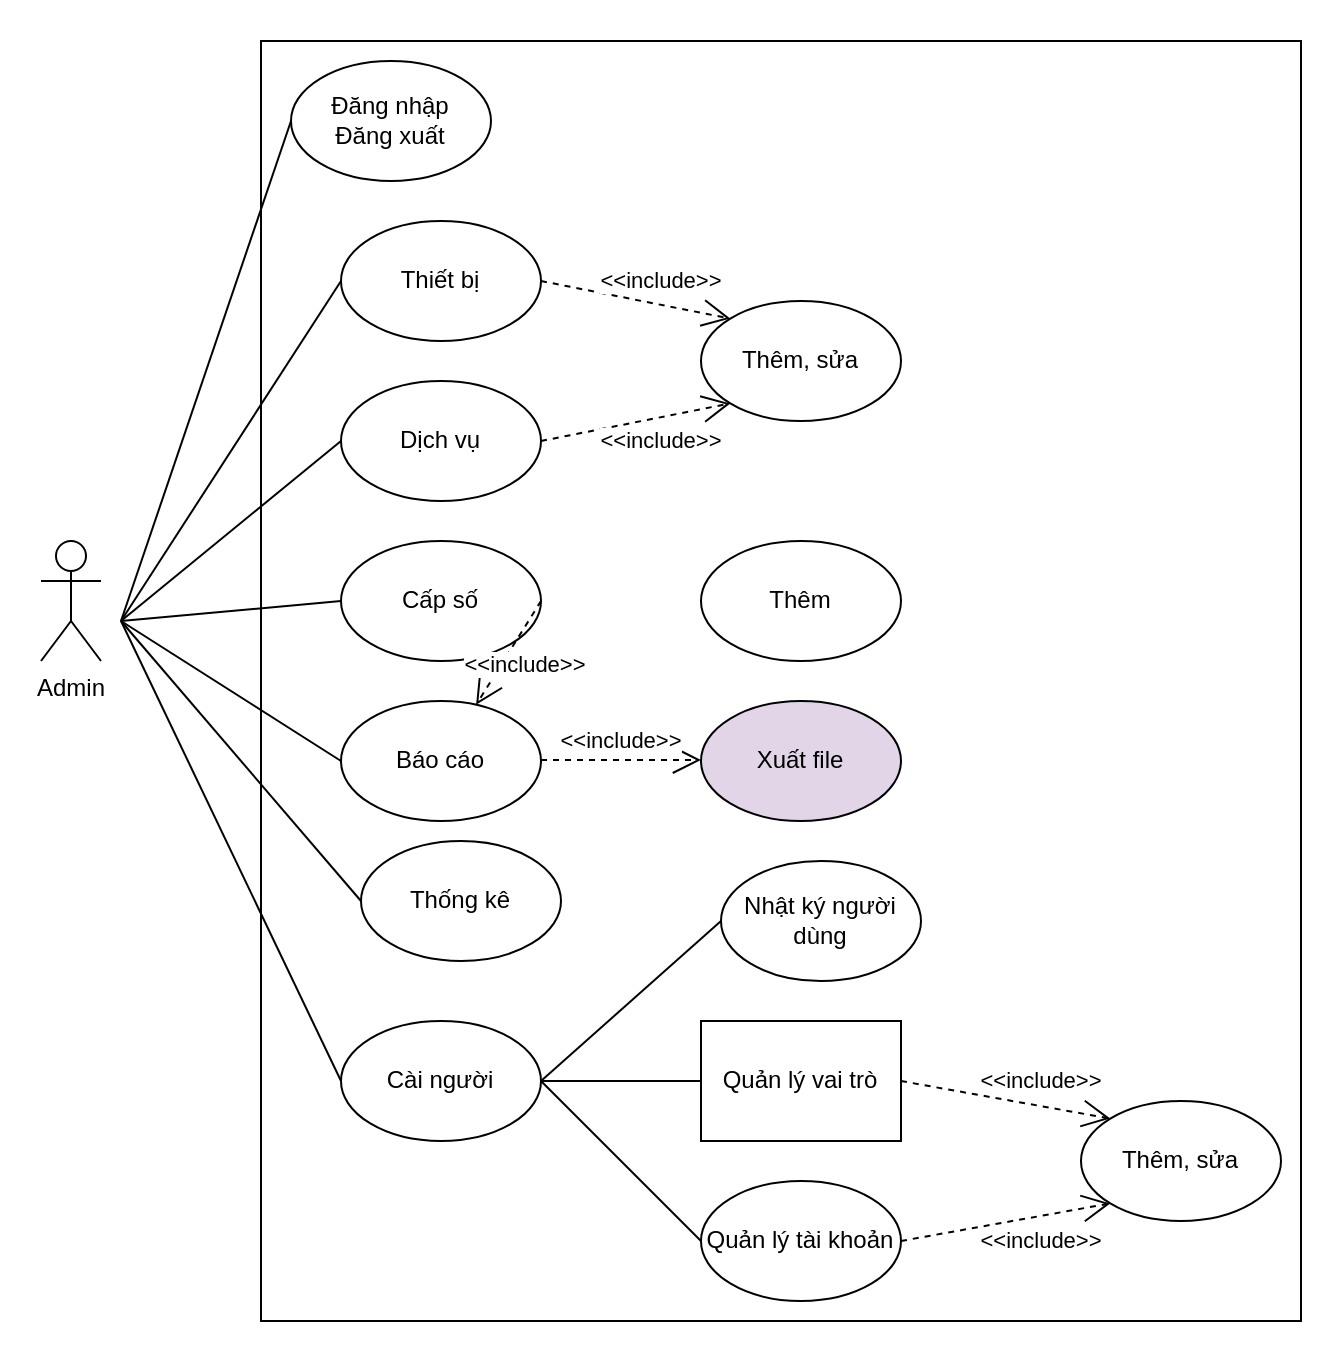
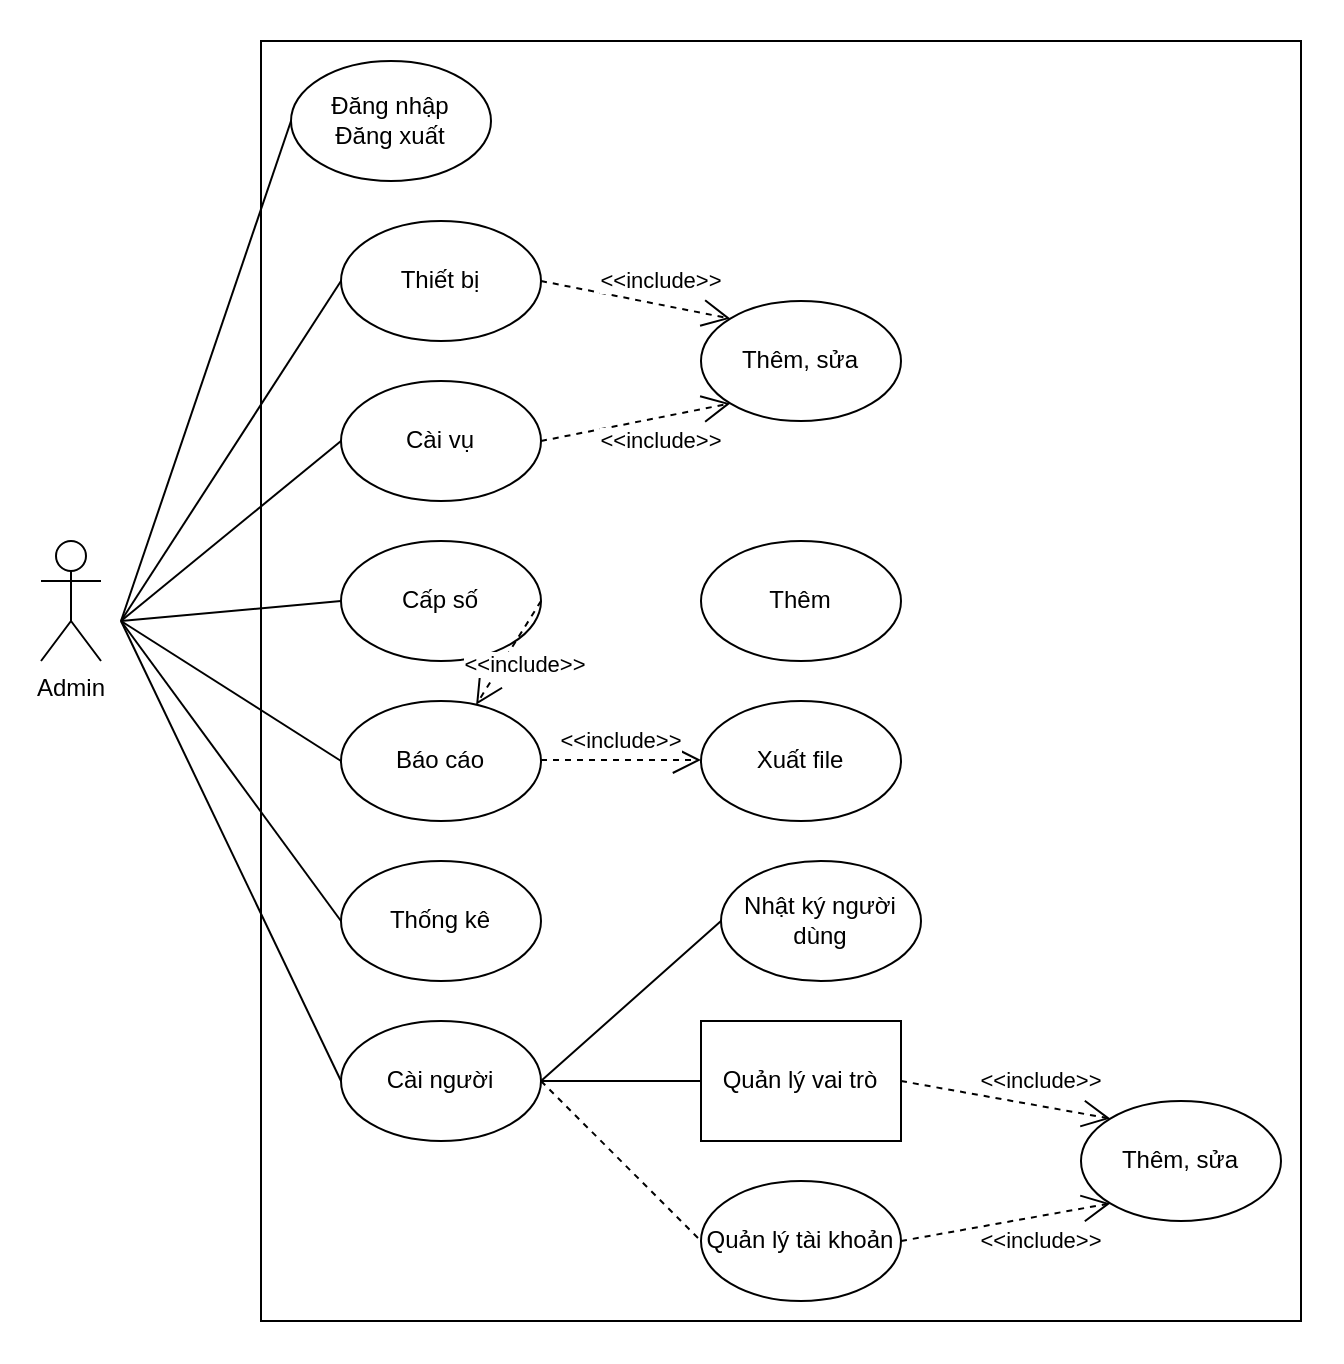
node "Dịch vụ": label "Dịch vụ" -> "Cài vụ"
node "Xuất file": fillcolor #e1d5e7 -> #ffffff
node "Thống kê": moved (461, 901) -> (441, 921)
edge "Cài người" -- "Quản lý tài khoản": style solid -> dashed
